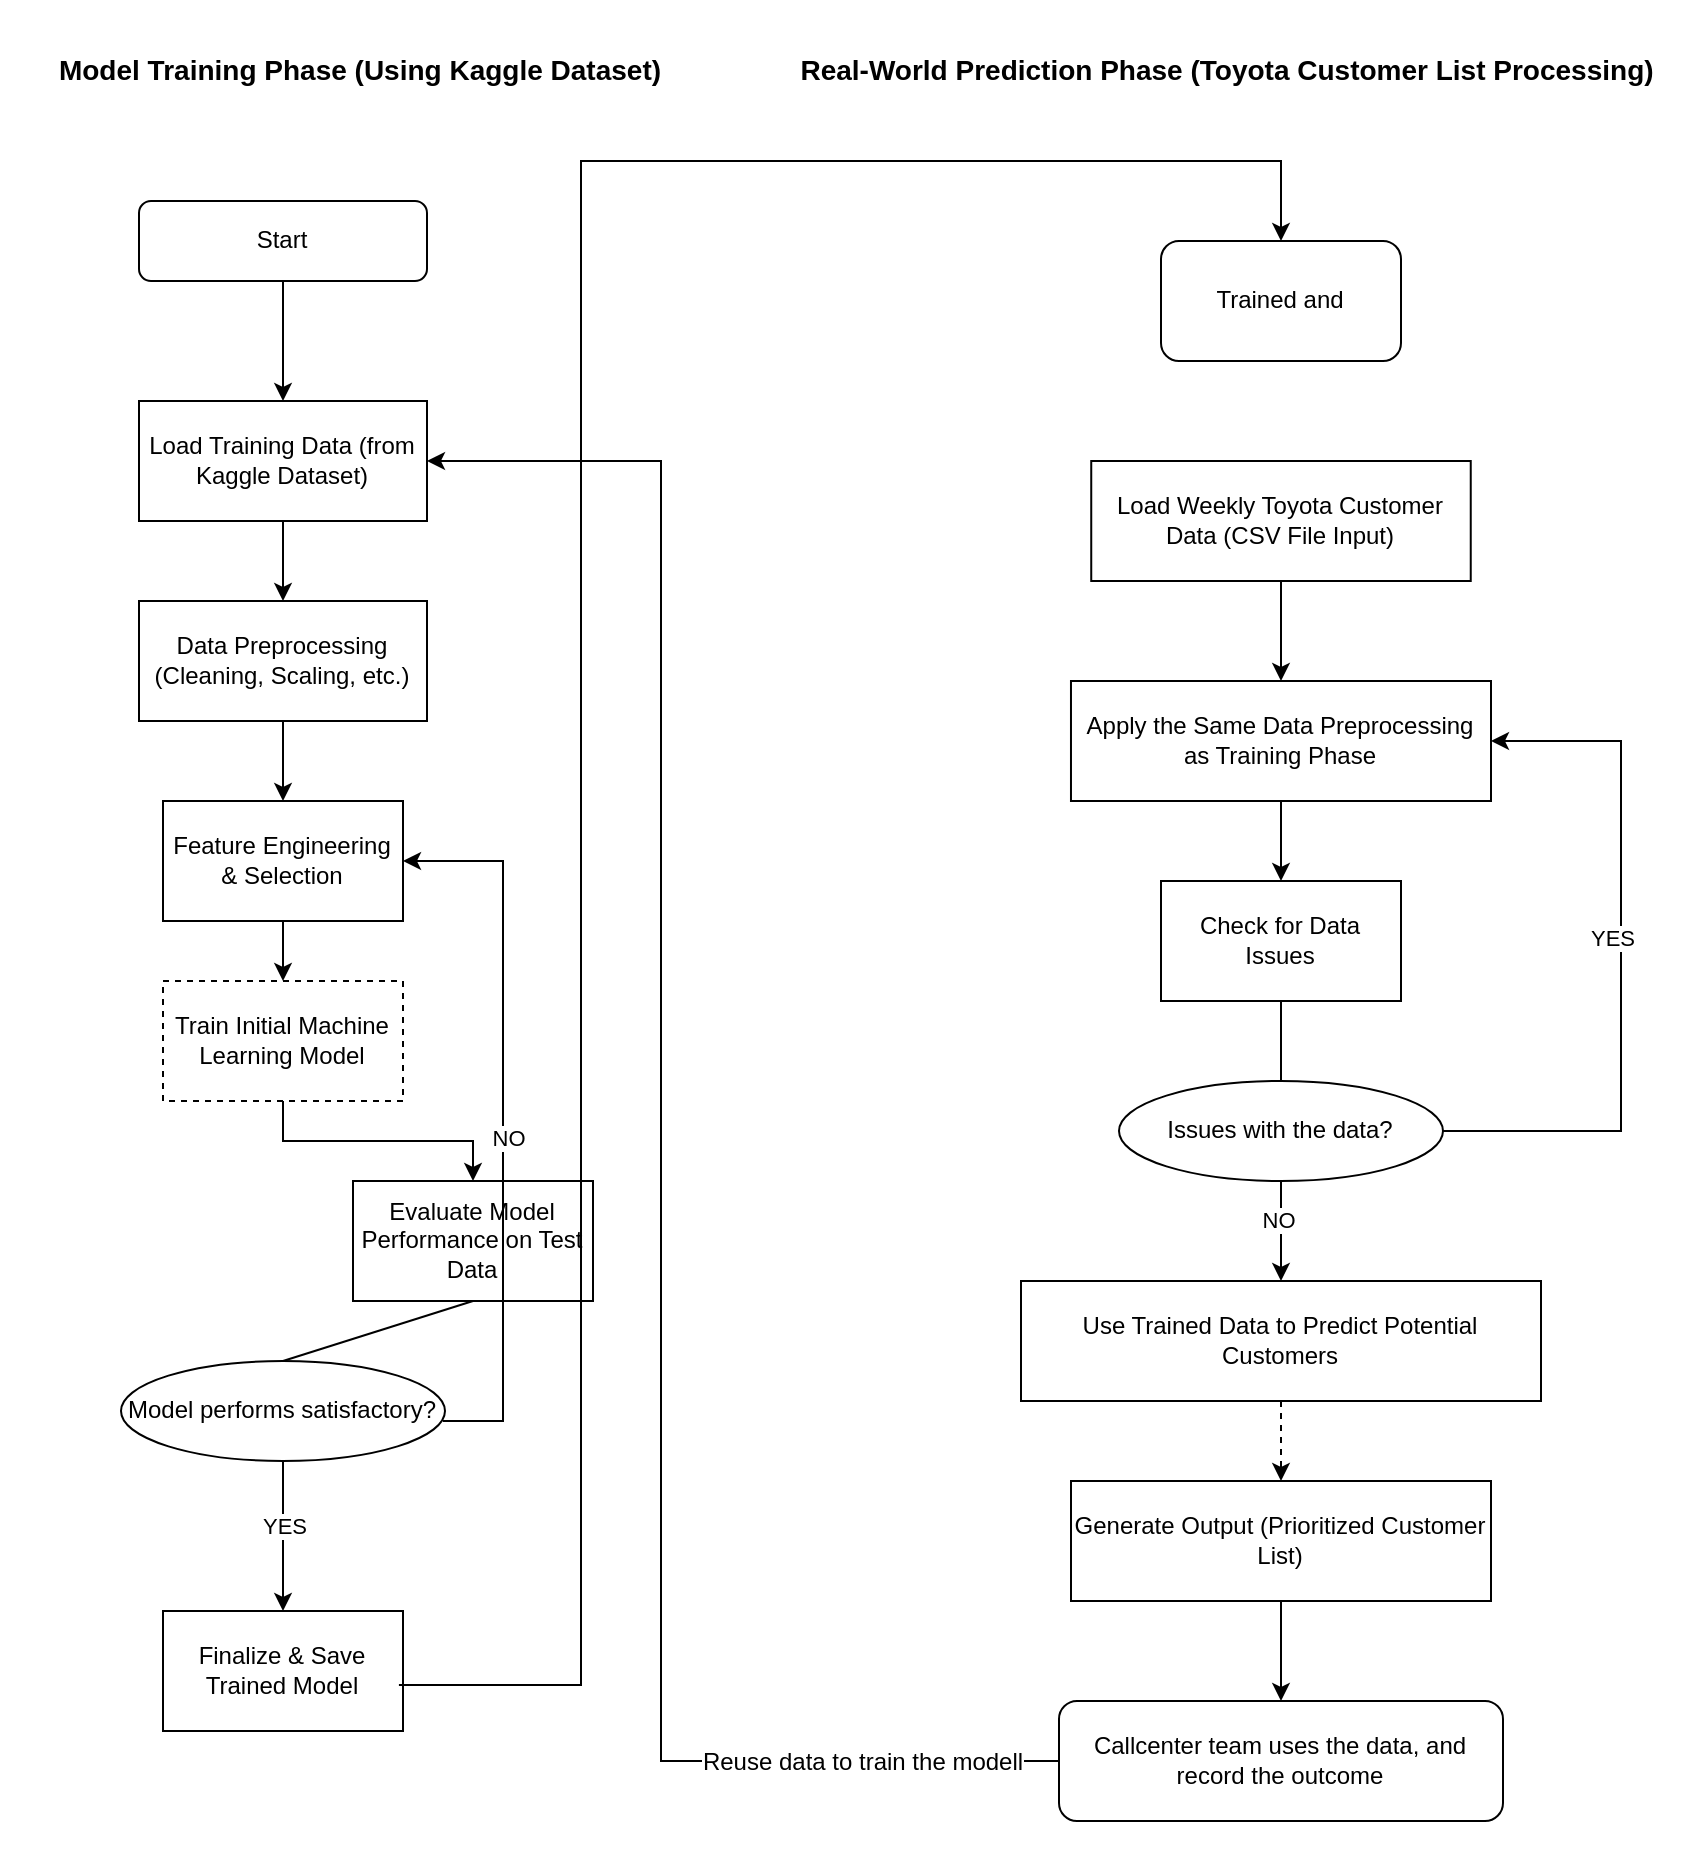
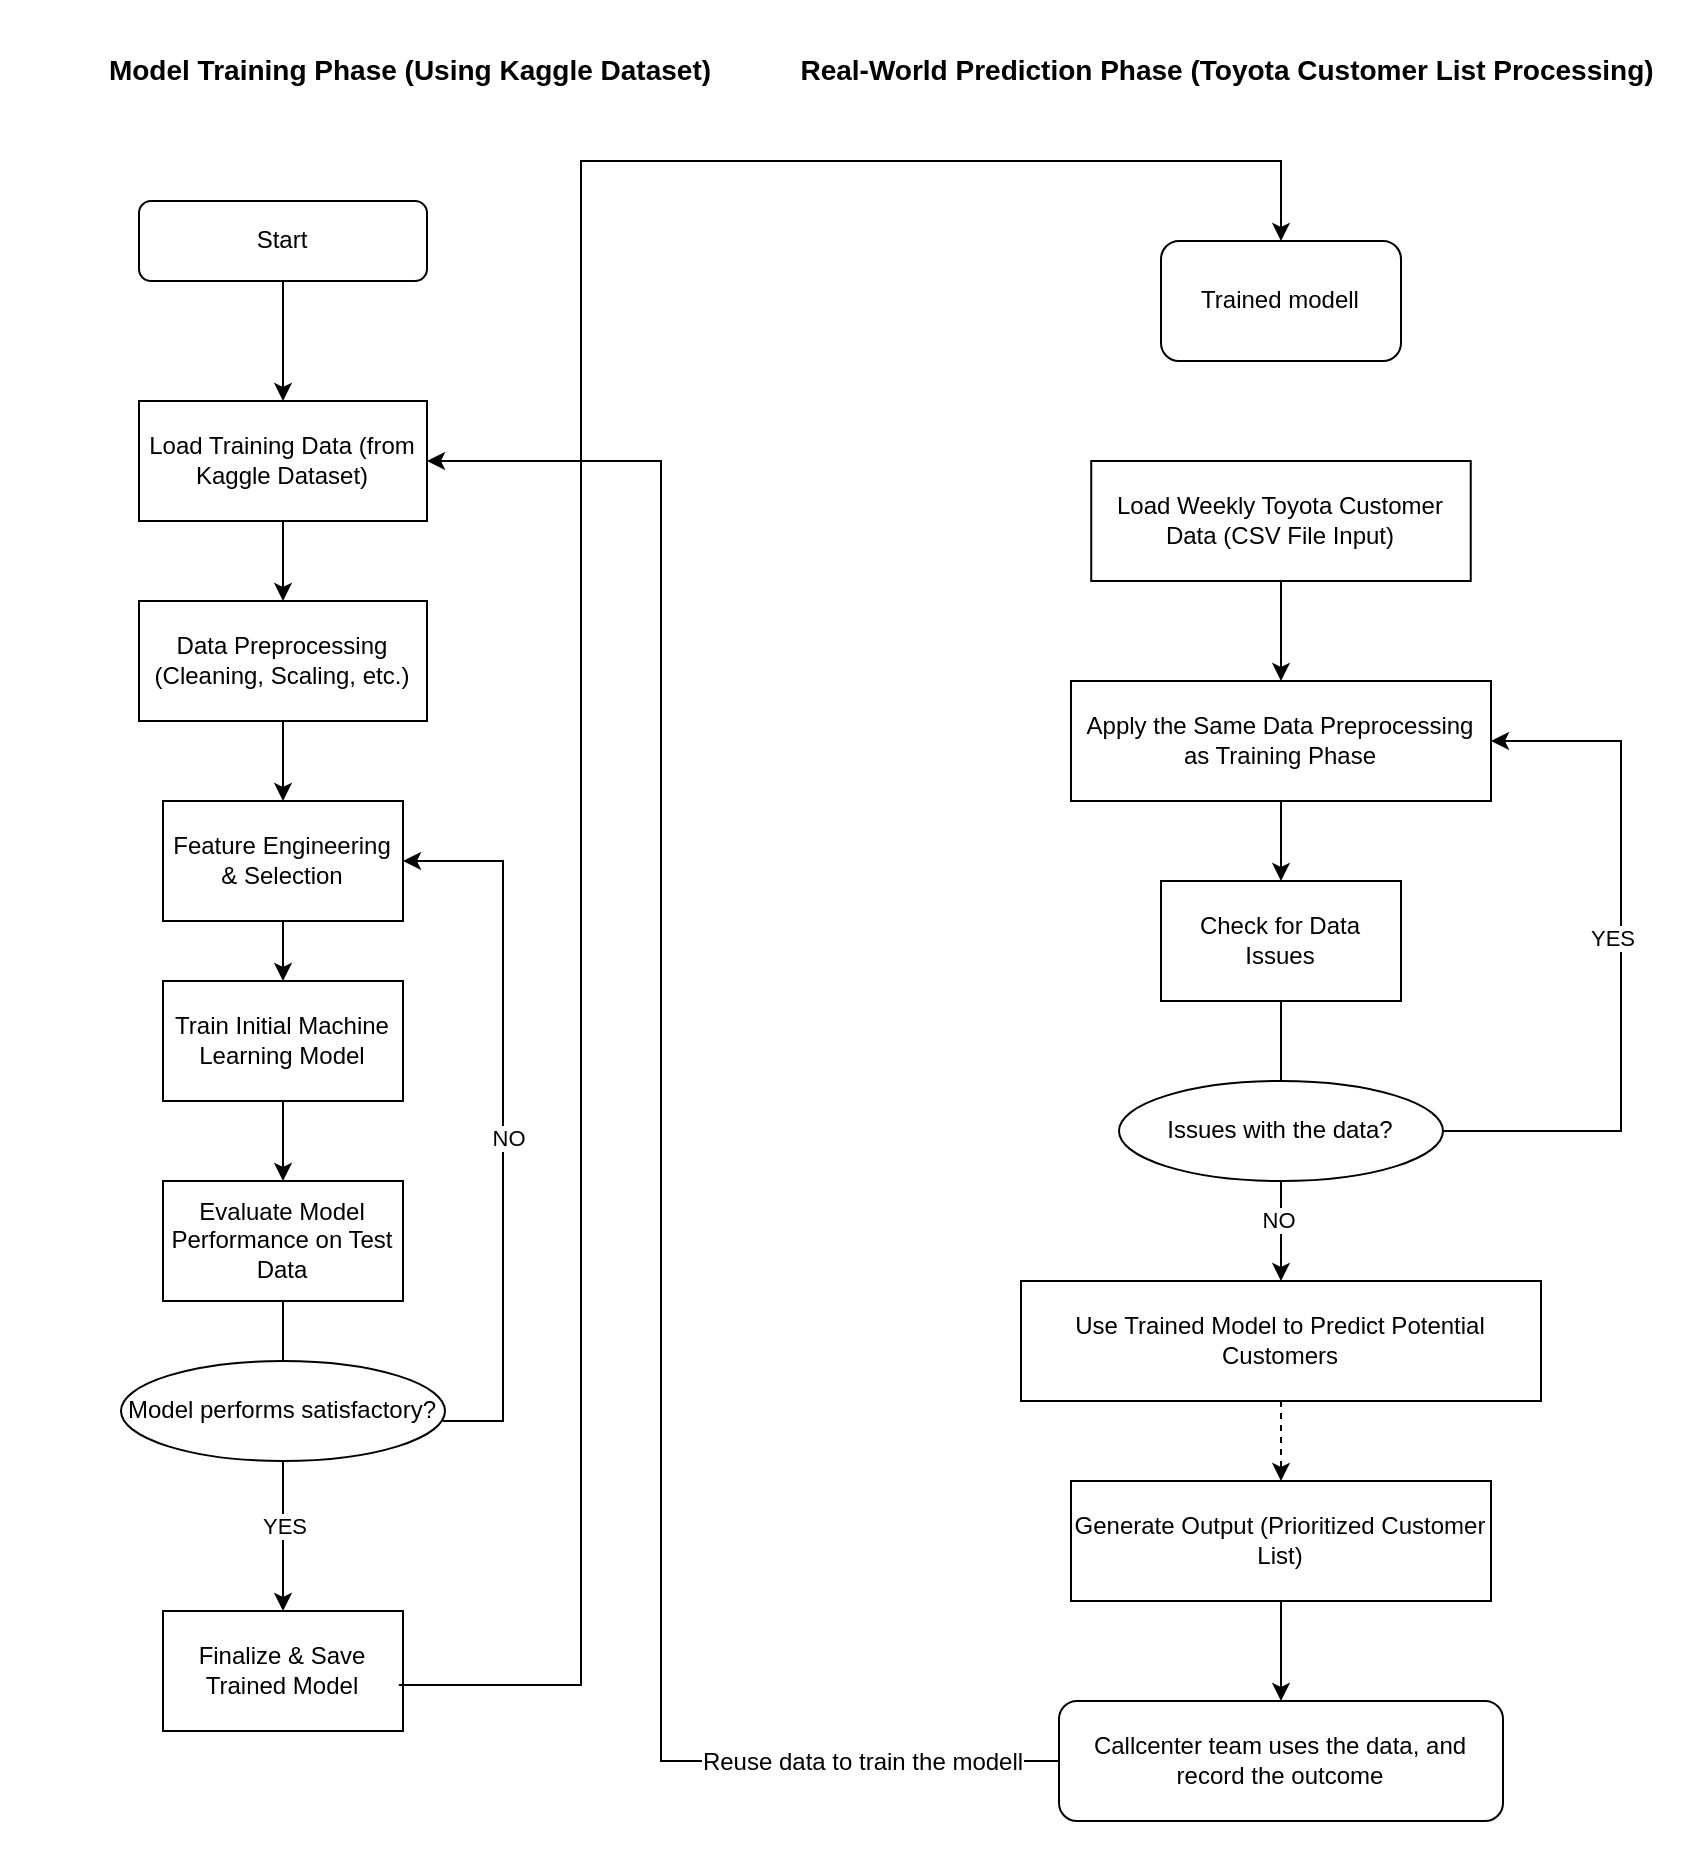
node "Model Training Phase (Using Kaggle Dataset)": moved (361, 71) -> (411, 71)
node "Trained and": label "Trained and" -> "Trained modell"
node "Train Initial Machine Learning Model": style dashed -> solid
node "Evaluate Model Performance on Test Data": moved (473, 1241) -> (283, 1241)
node "Use Trained Data to Predict Potential Customers": label "Use Trained Data to Predict Potential Customers" -> "Use Trained Model to Predict Potential Customers"
